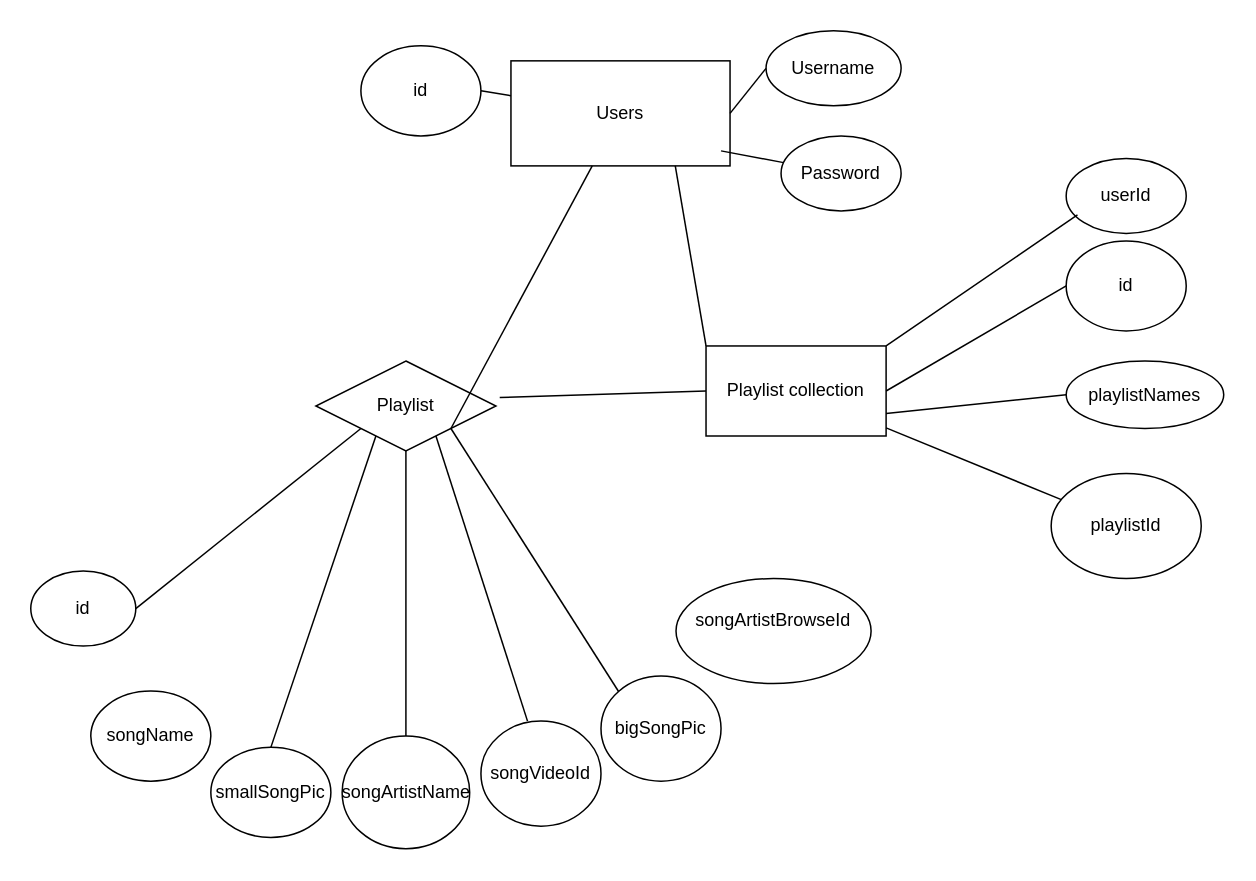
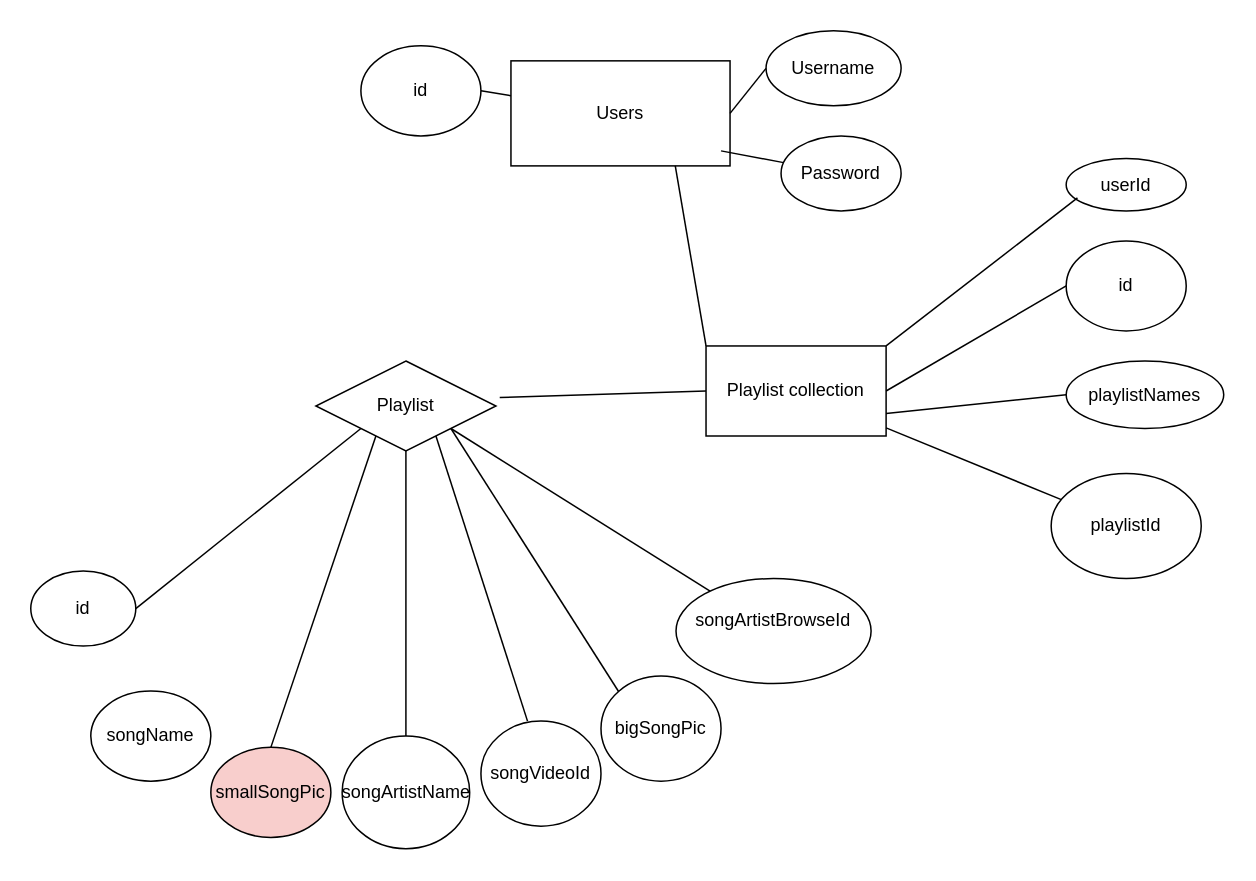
node "userId": size 120x75 -> 120x53
edge "Users" -- "Playlist": now "songArtistBrowseId" -- "Playlist"
node "smallSongPic": fillcolor #ffffff -> #f8cecc
